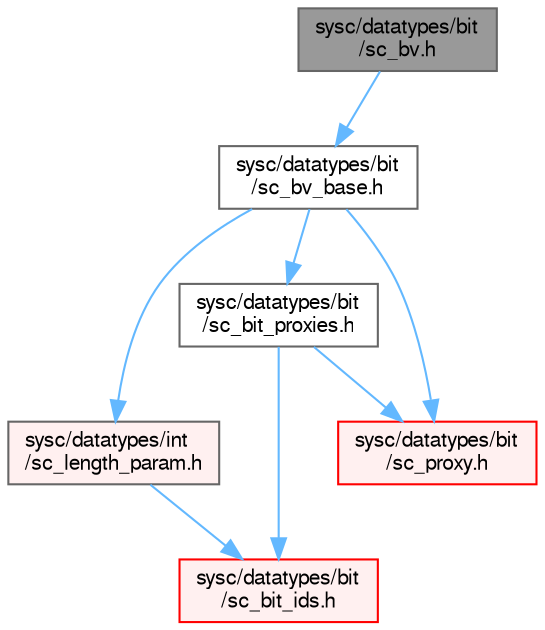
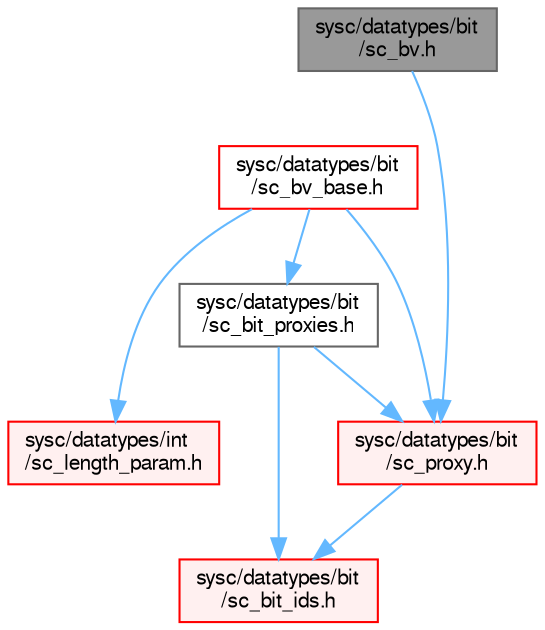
edge "sysc/datatypes/bit /sc_bv.h" -> "sysc/datatypes/bit /sc_bv_base.h": now "sysc/datatypes/bit /sc_bv.h" -> "sysc/datatypes/bit /sc_proxy.h"
node "sysc/datatypes/bit /sc_bv_base.h": color grey40 -> red
node "sysc/datatypes/int /sc_length_param.h": color grey40 -> red
edge "sysc/datatypes/int /sc_length_param.h" -> "sysc/datatypes/bit /sc_bit_ids.h": now "sysc/datatypes/bit /sc_proxy.h" -> "sysc/datatypes/bit /sc_bit_ids.h"
